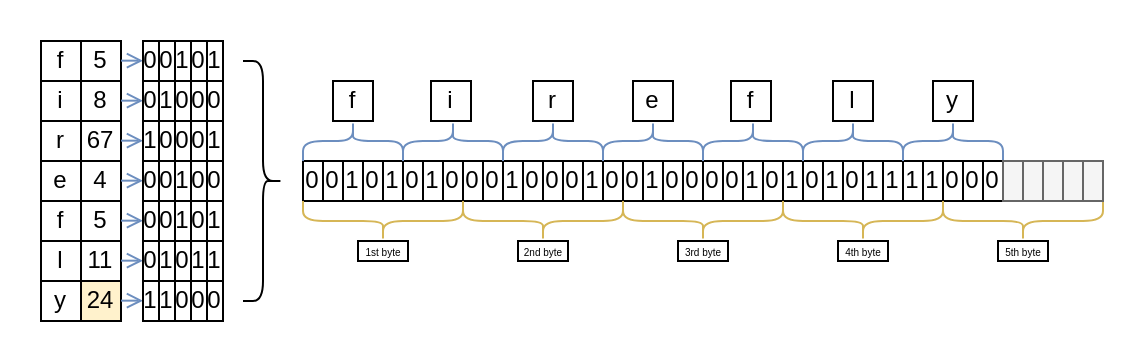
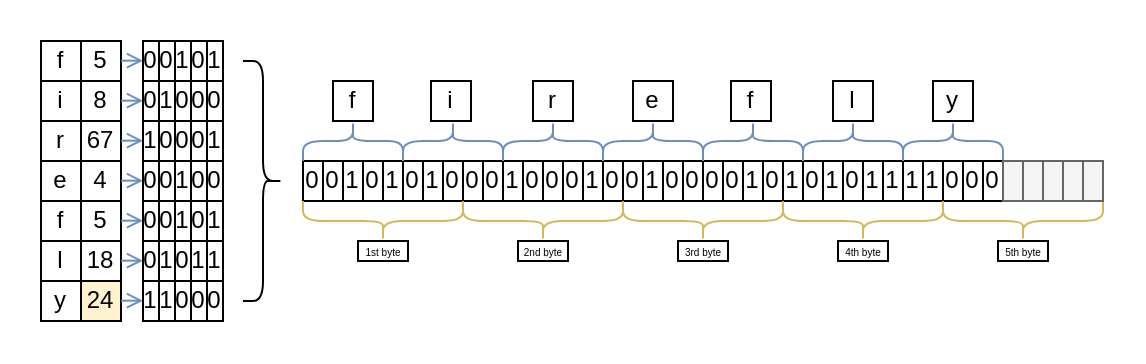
node "11": label "11" -> "18"
